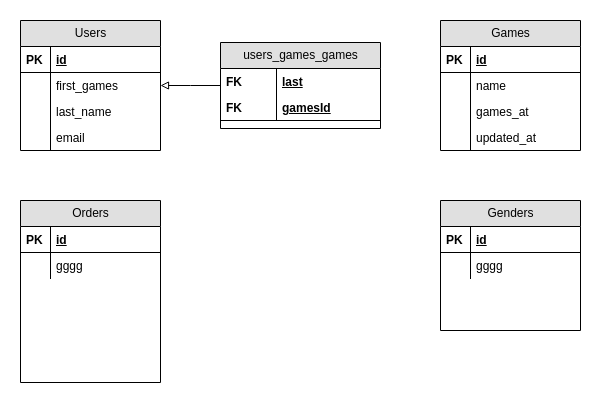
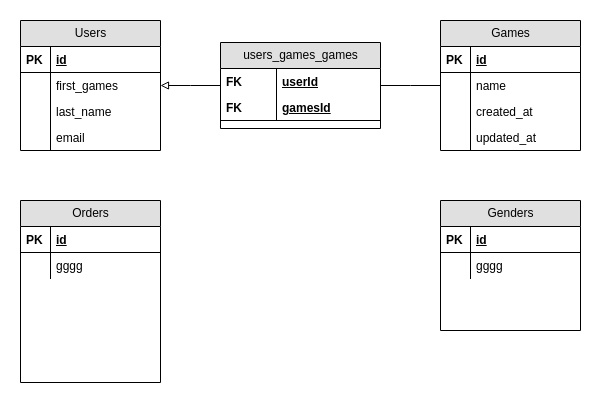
node "last": label "last" -> "userId"
edge "users_games_games" -- "Games": added
node "games_at": label "games_at" -> "created_at"
